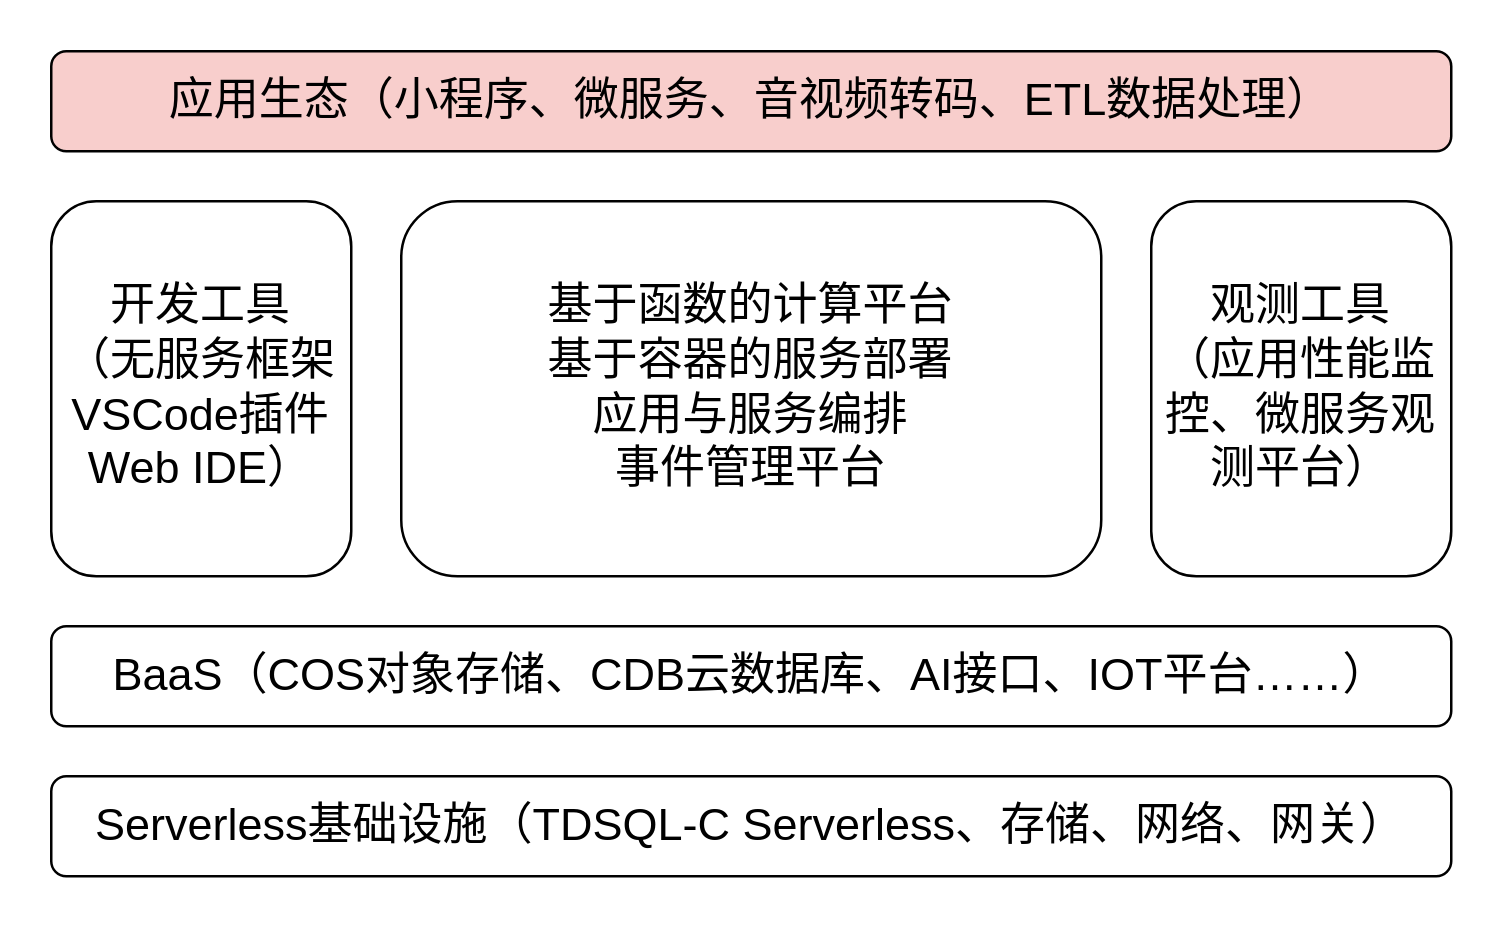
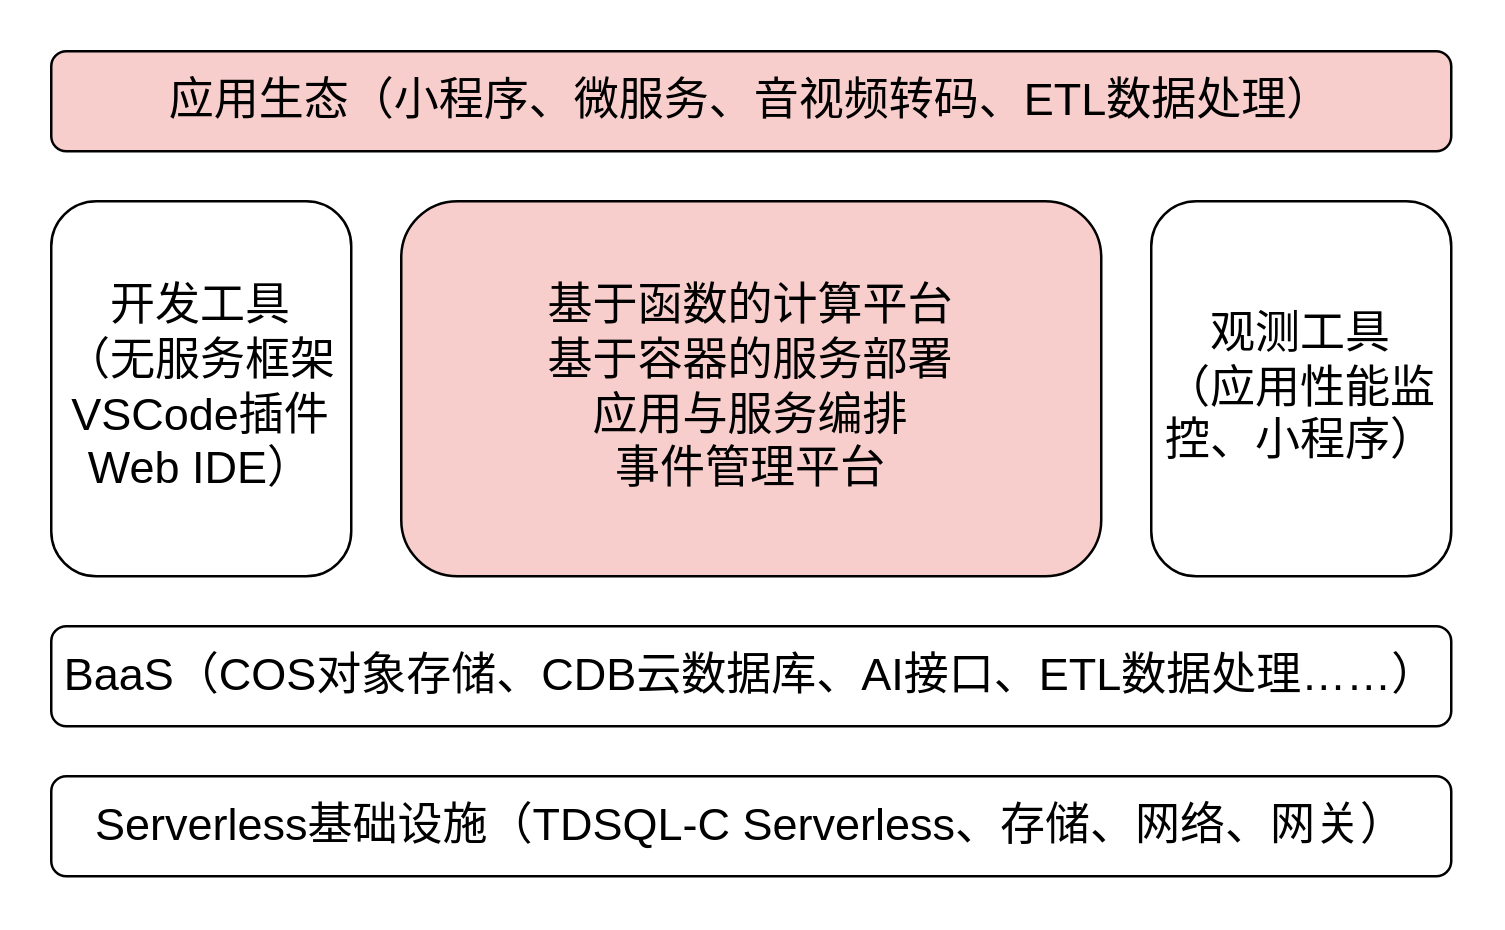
node "基于函数的计算平台 基于容器的服务部署 应用与服务编排 事件管理平台": fillcolor #ffffff -> #f8cecc
node "观测工具 （应用性能监控、微服务观测平台）": label "观测工具 （应用性能监控、微服务观测平台）" -> "观测工具 （应用性能监控、小程序）"
node "BaaS（COS对象存储、CDB云数据库、AI接口、IOT平台……）": label "BaaS（COS对象存储、CDB云数据库、AI接口、IOT平台……）" -> "BaaS（COS对象存储、CDB云数据库、AI接口、ETL数据处理……）"
